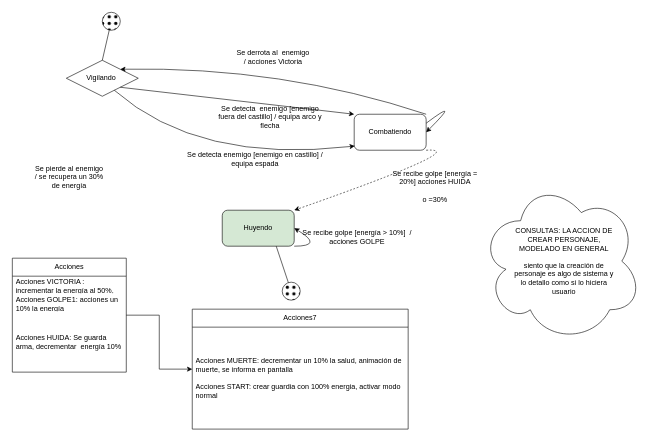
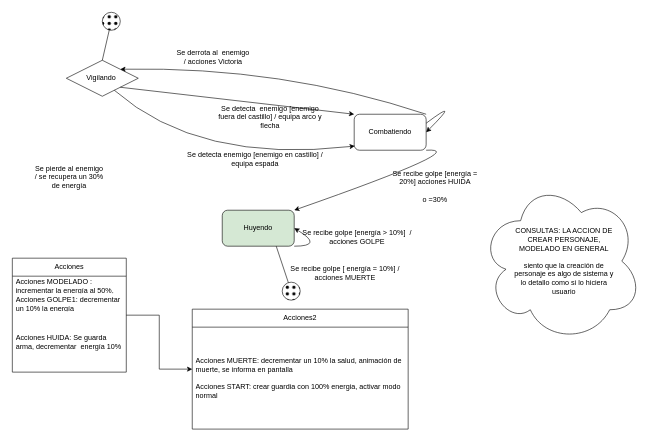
node "Se derrota al enemigo / acciones Victoria": moved (273, 57) -> (213, 57)
edge "Combatiendo" -> "Huyendo": style dashed -> solid
node "Se recibe golpe [ energía = 10%] / acciones MUERTE": added
node "Acciones VICTORIA : incrementar la energía al 50%,": label "Acciones VICTORIA : incrementar la energía al 50%," -> "Acciones MODELADO : incrementar la energía al 50%,"
node "Acciones GOLPE1: acciones un 10% la energía": label "Acciones GOLPE1: acciones un 10% la energía" -> "Acciones GOLPE1: decrementar un 10% la energía"
node "Acciones7": label "Acciones7" -> "Acciones2"
